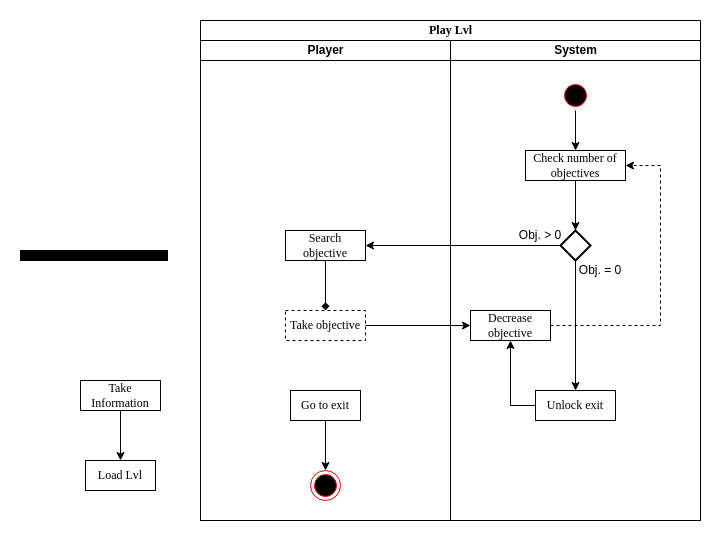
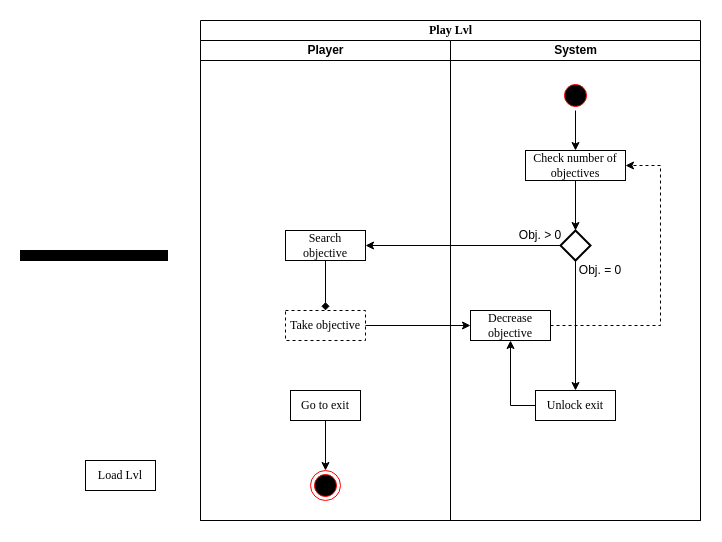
node "Take Information": removed
edge "Take Information" -> "Load Lvl": removed
